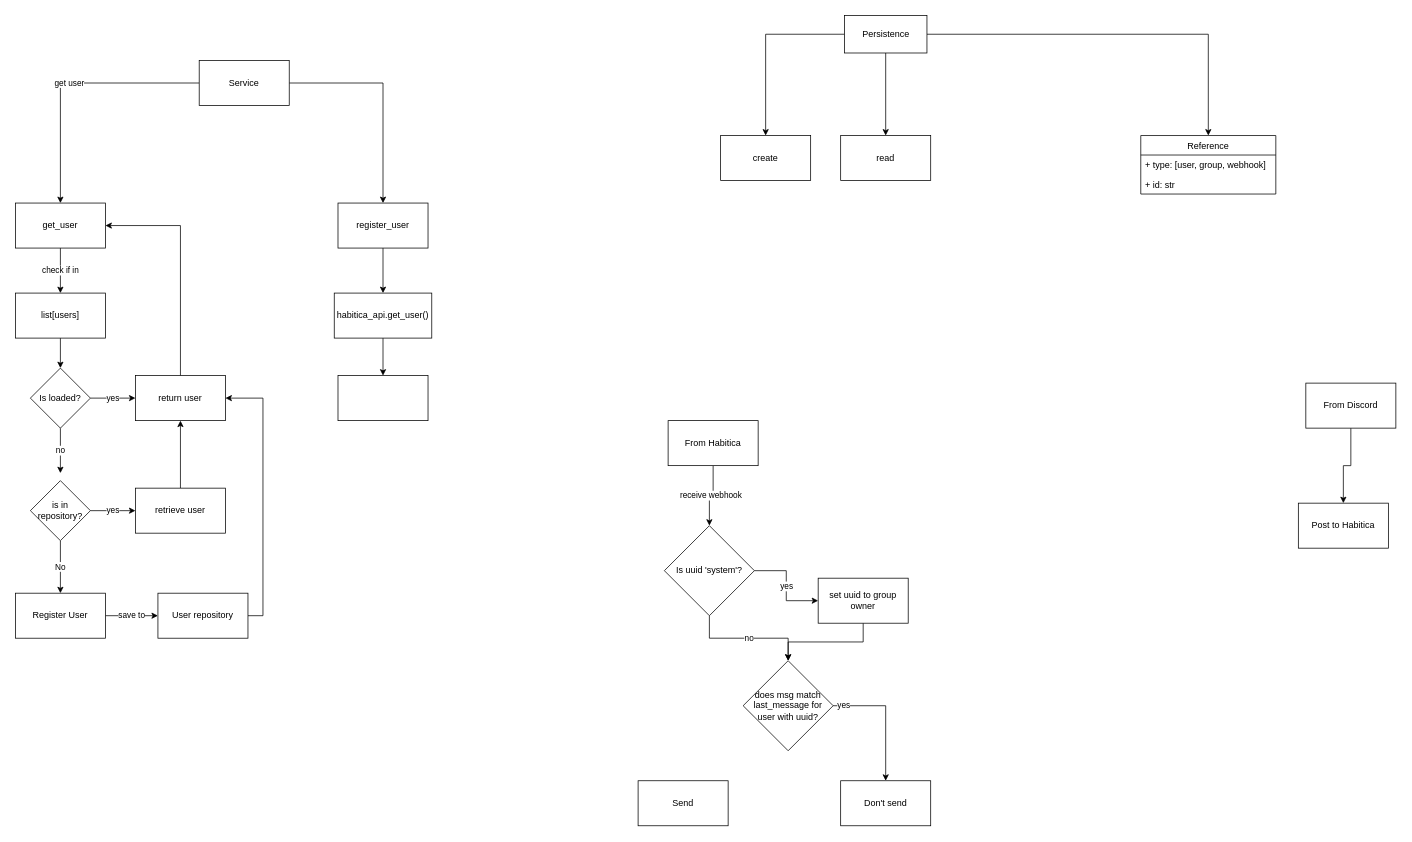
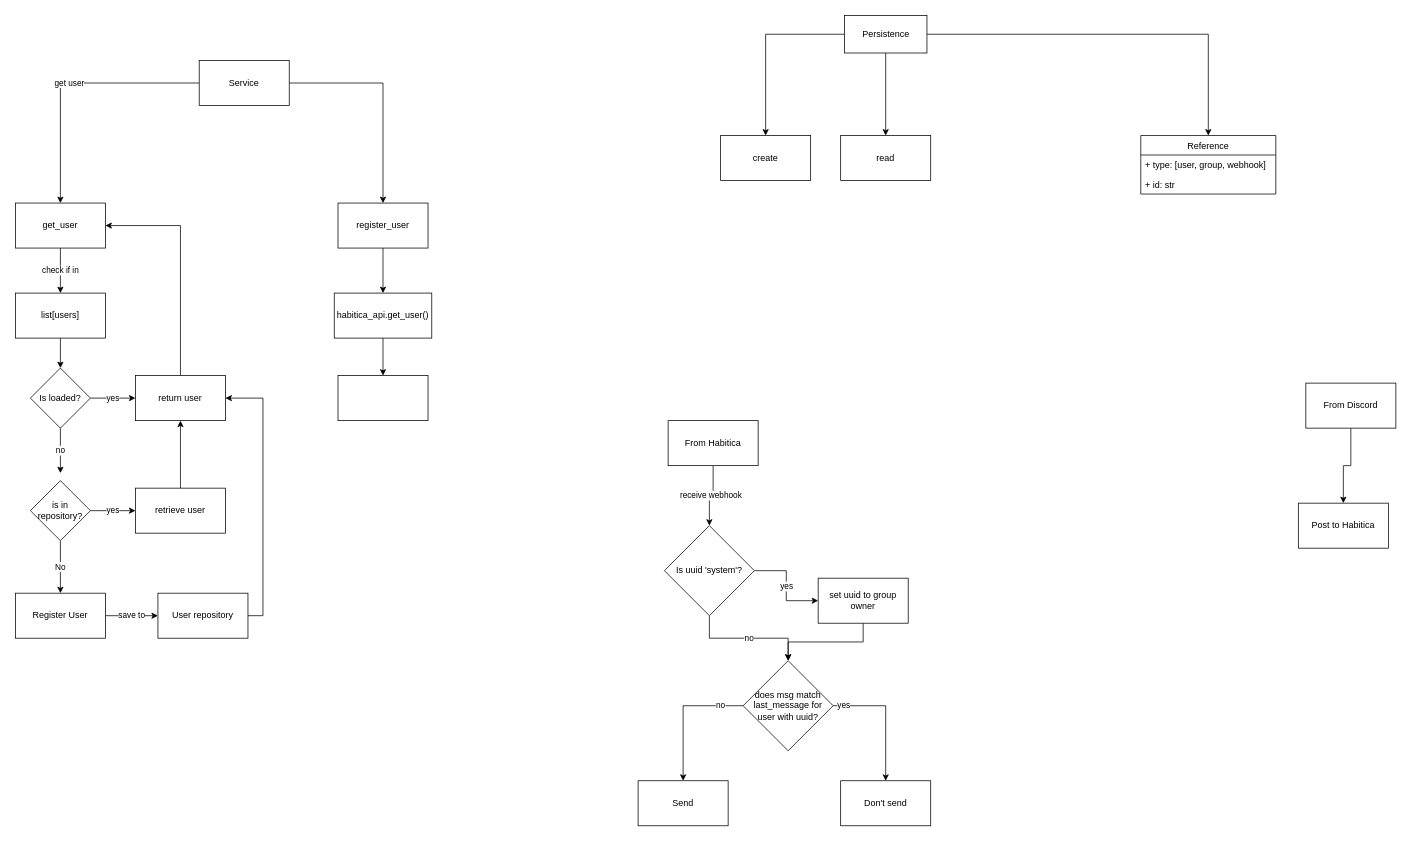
edge "does msg match last_message for user with uuid?" -> "Send": added, label "no"
